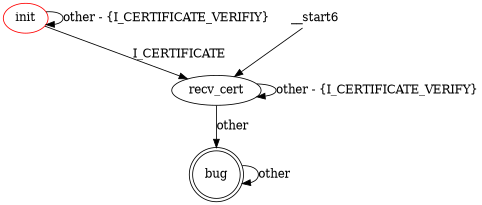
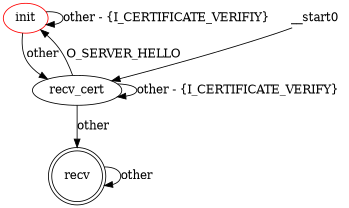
node "__start6": label "__start6" -> "__start0"
edge "recv_cert" -> "init": added, label "O_SERVER_HELLO"
edge "init" -> "recv_cert": label "I_CERTIFICATE" -> "other"
node "bug": label "bug" -> "recv"
